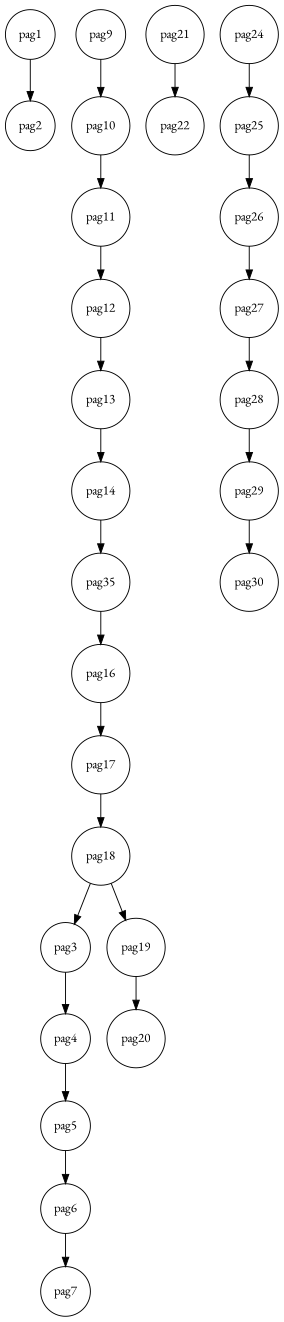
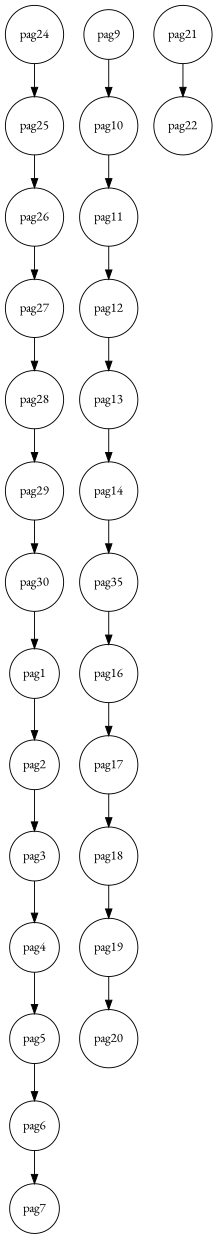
edge "pag30" -> "pag1": added
edge "pag18" -> "pag3": now "pag2" -> "pag3"
